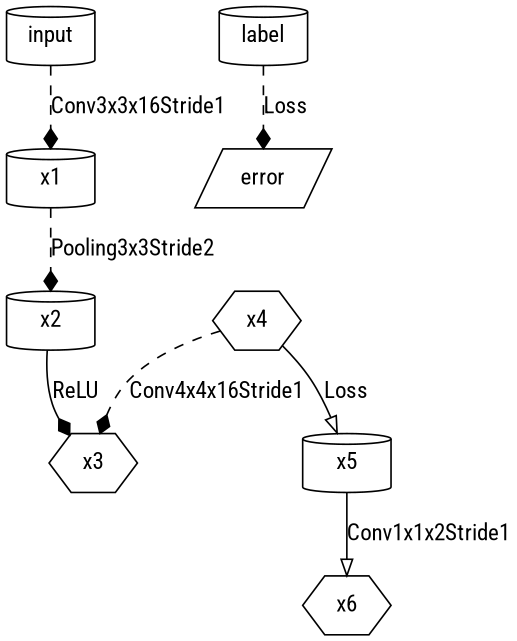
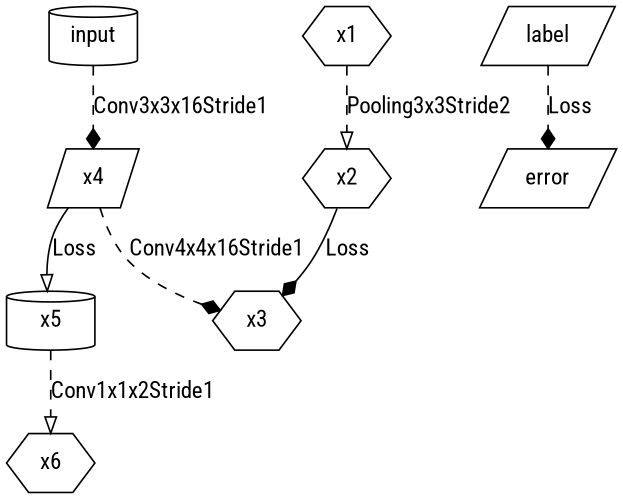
node "label": shape cylinder -> parallelogram
edge "input" -> "x1": now "input" -> "x4"
node "x1": shape cylinder -> hexagon
edge "x1" -> "x2": arrowhead diamond -> onormal
node "x2": shape cylinder -> hexagon
node "x4": shape hexagon -> parallelogram
edge "x2" -> "x3": label "ReLU" -> "Loss"
edge "x5" -> "x6": style solid -> dashed
